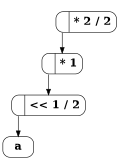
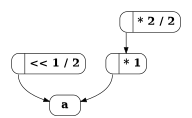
edge "* 1" -> "<< 1 / 2": now "* 1" -> "a"
